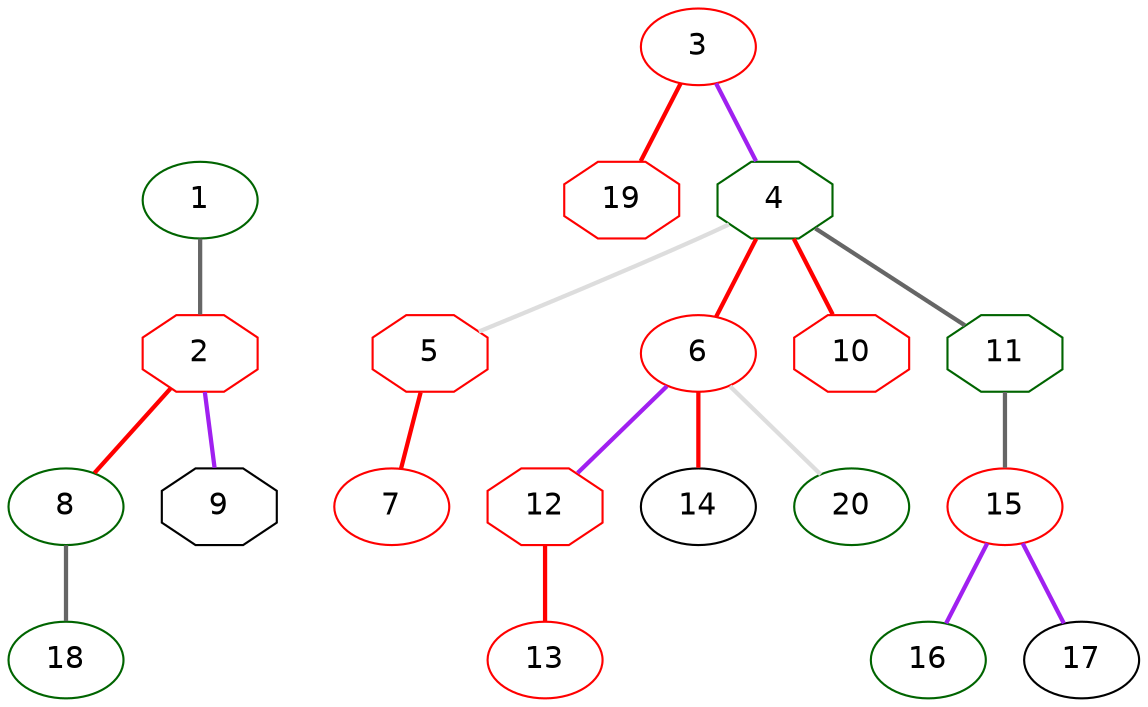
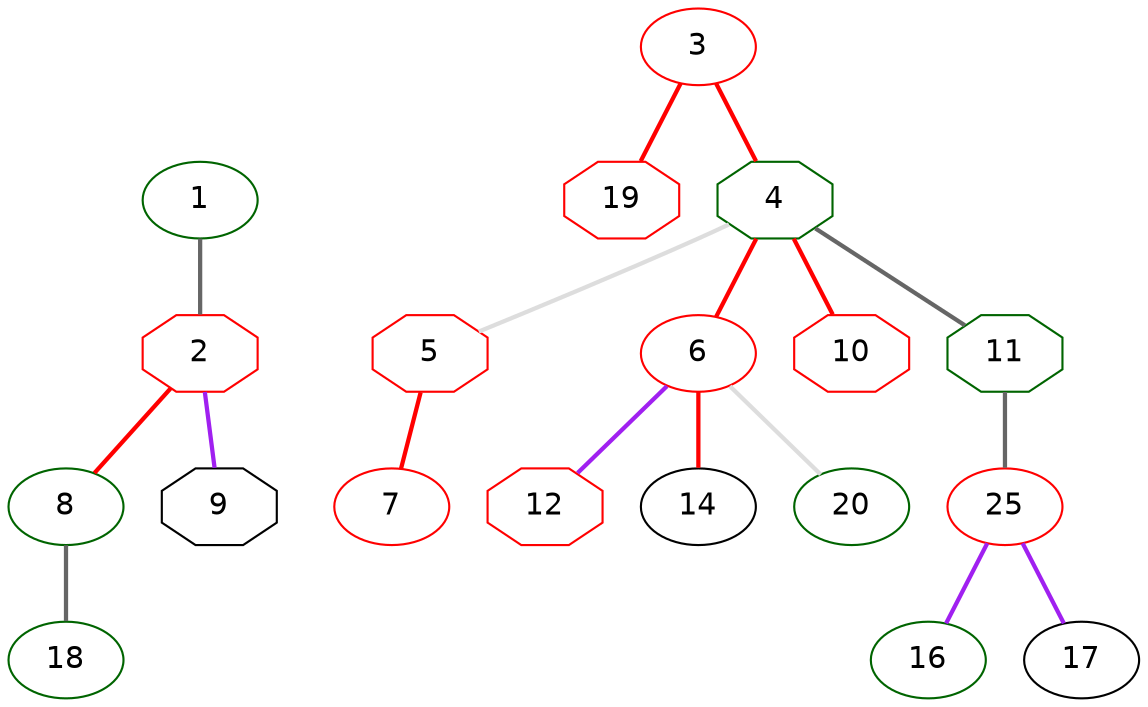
edge "3" -- "4": color purple -> red
node "15": label "15" -> "25"
node "13": removed
